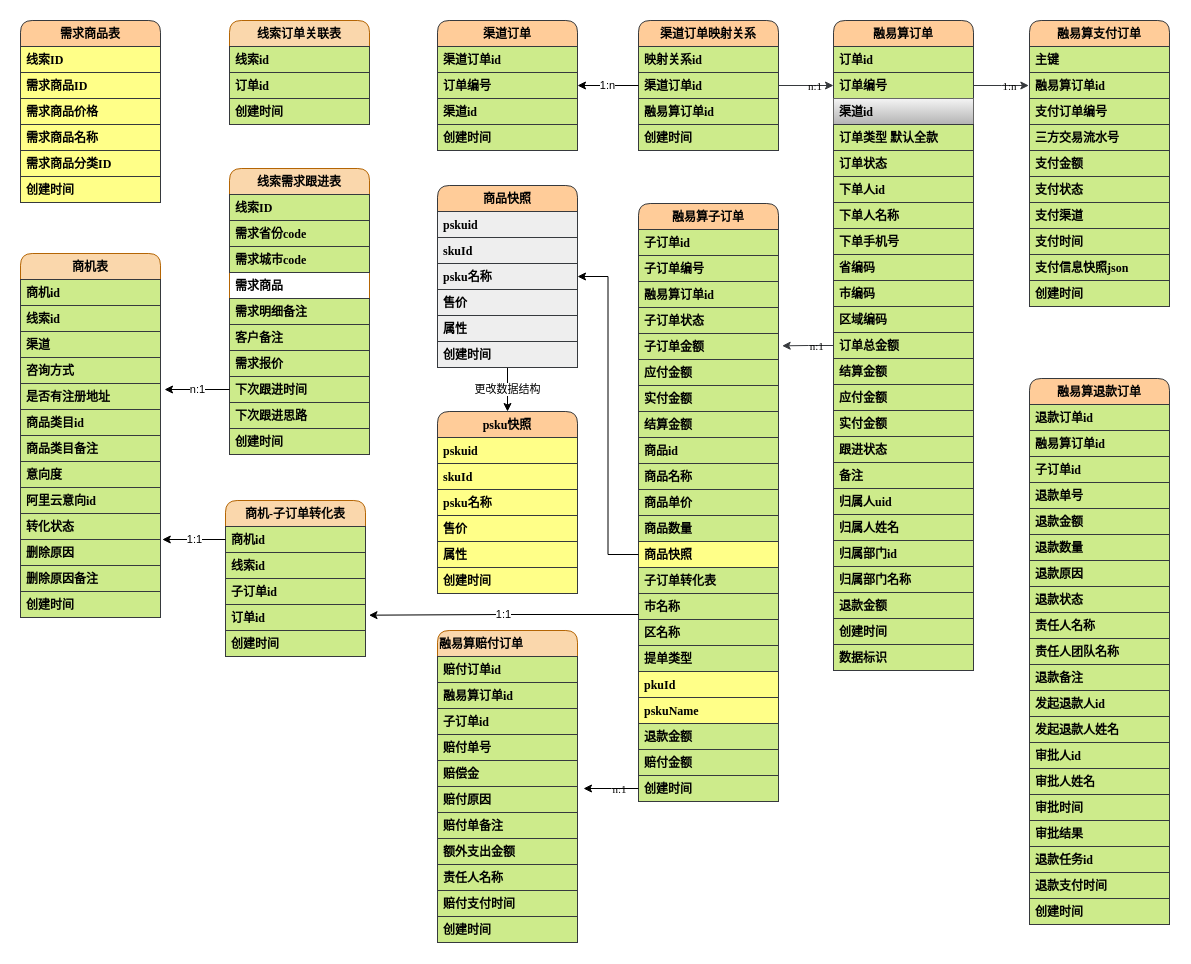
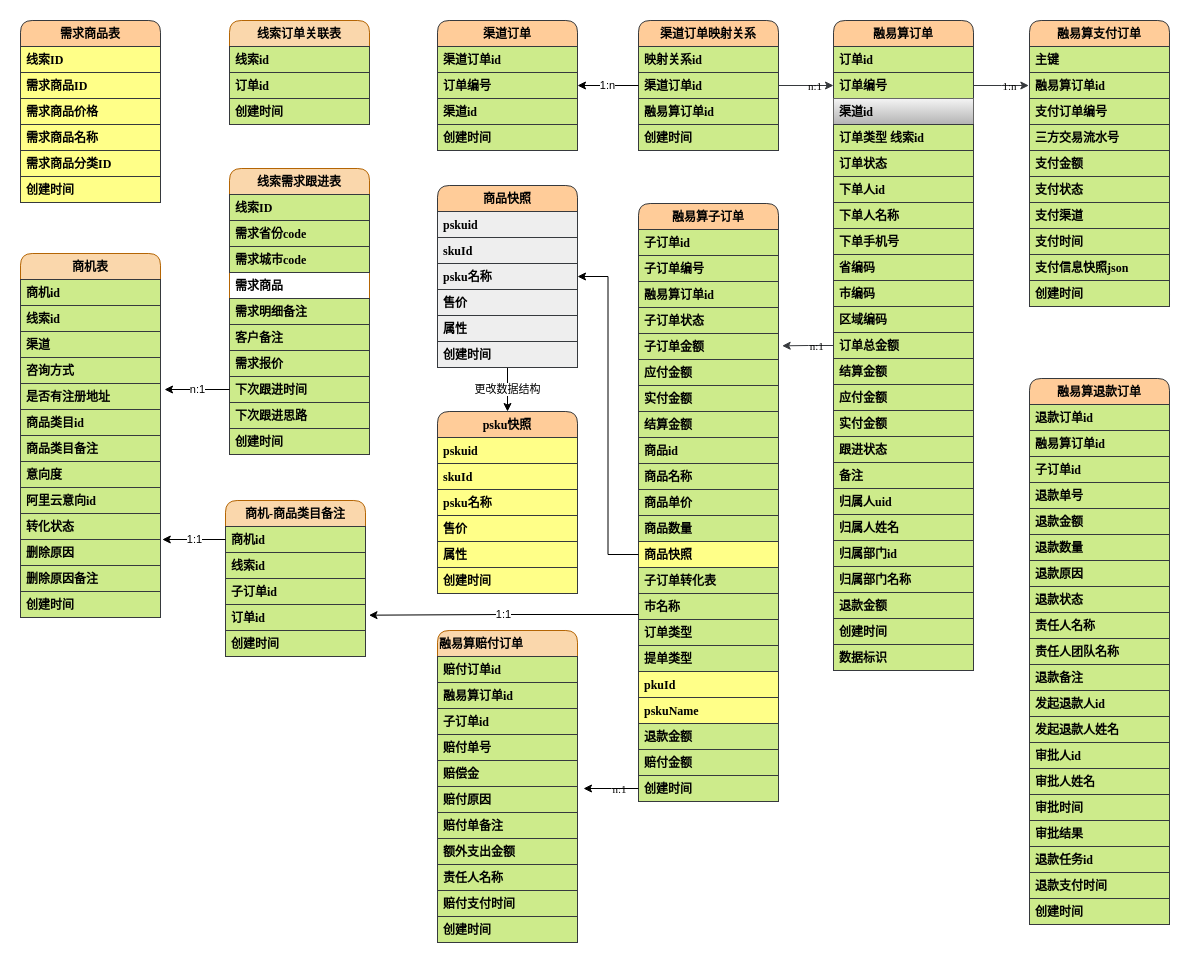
node "订单类型 默认全款": label "订单类型 默认全款" -> "订单类型 线索id"
node "商机-子订单转化表": label "商机-子订单转化表" -> "商机-商品类目备注"
node "区名称": label "区名称" -> "订单类型"
